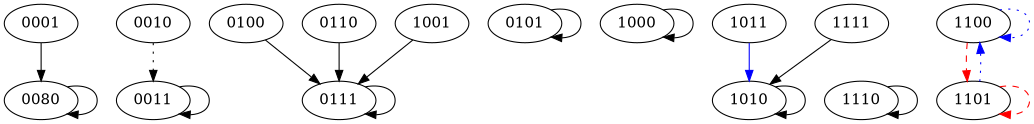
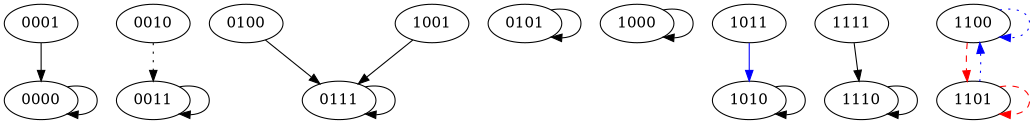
node "0110": removed
edge "1111" -> "1010": now "1111" -> "1110"
node "0080": label "0080" -> "0000"
